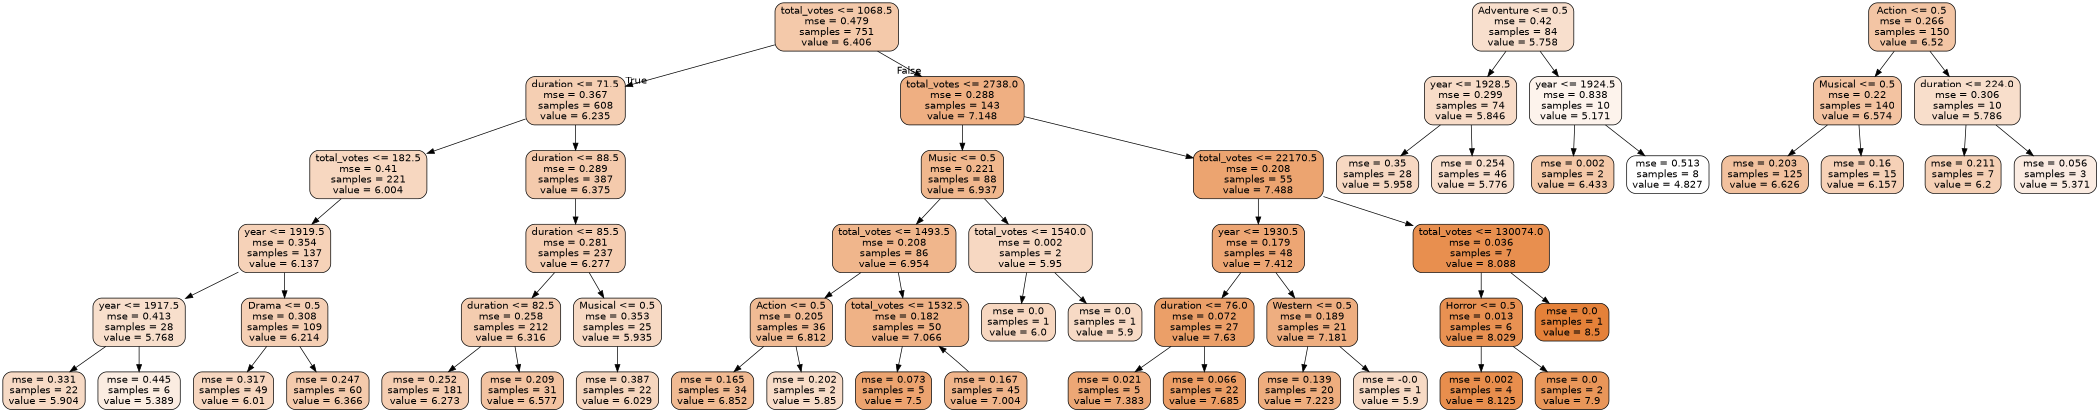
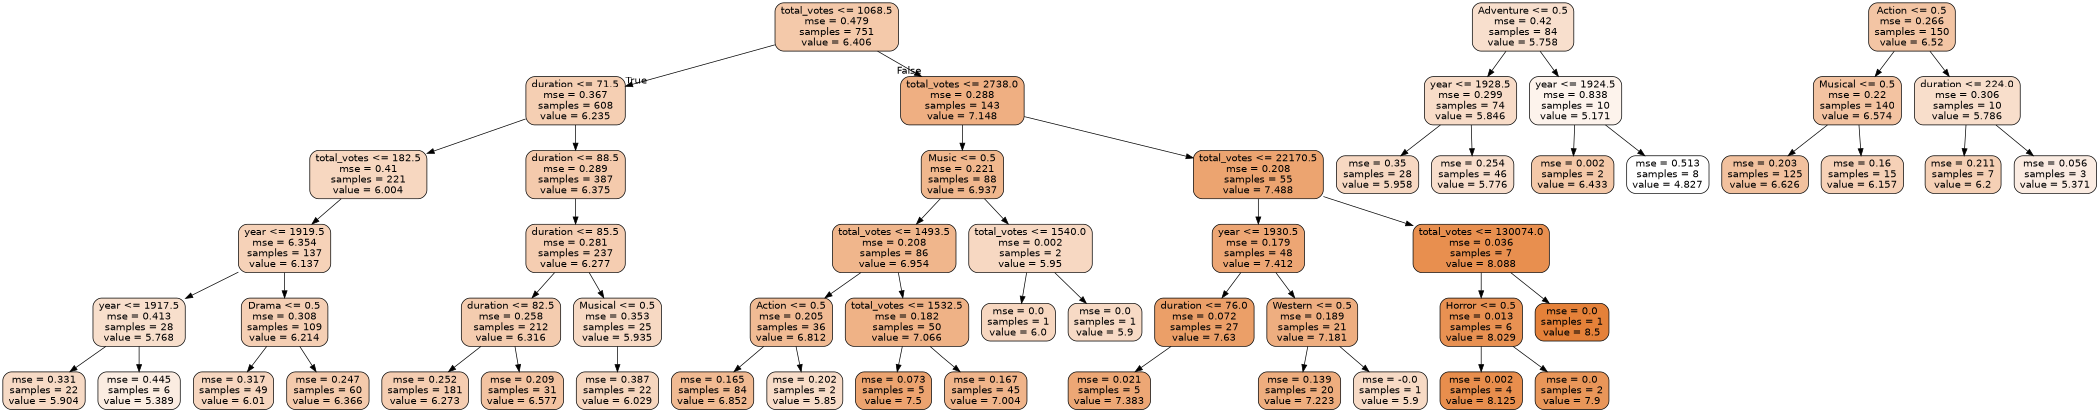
node "year <= 1919.5 mse = 0.354 samples = 137 value = 6.137": label "year <= 1919.5 mse = 0.354 samples = 137 value = 6.137" -> "year <= 1919.5 mse = 6.354 samples = 137 value = 6.137"
edge "mse = 0.167 samples = 45 value = 7.004" -> "total_votes <= 1532.5 mse = 0.182 samples = 50 value = 7.066": reversed
node "mse = 0.165 samples = 34 value = 6.852": label "mse = 0.165 samples = 34 value = 6.852" -> "mse = 0.165 samples = 84 value = 6.852"
node "mse = 0.066 samples = 22 value = 7.685": removed
